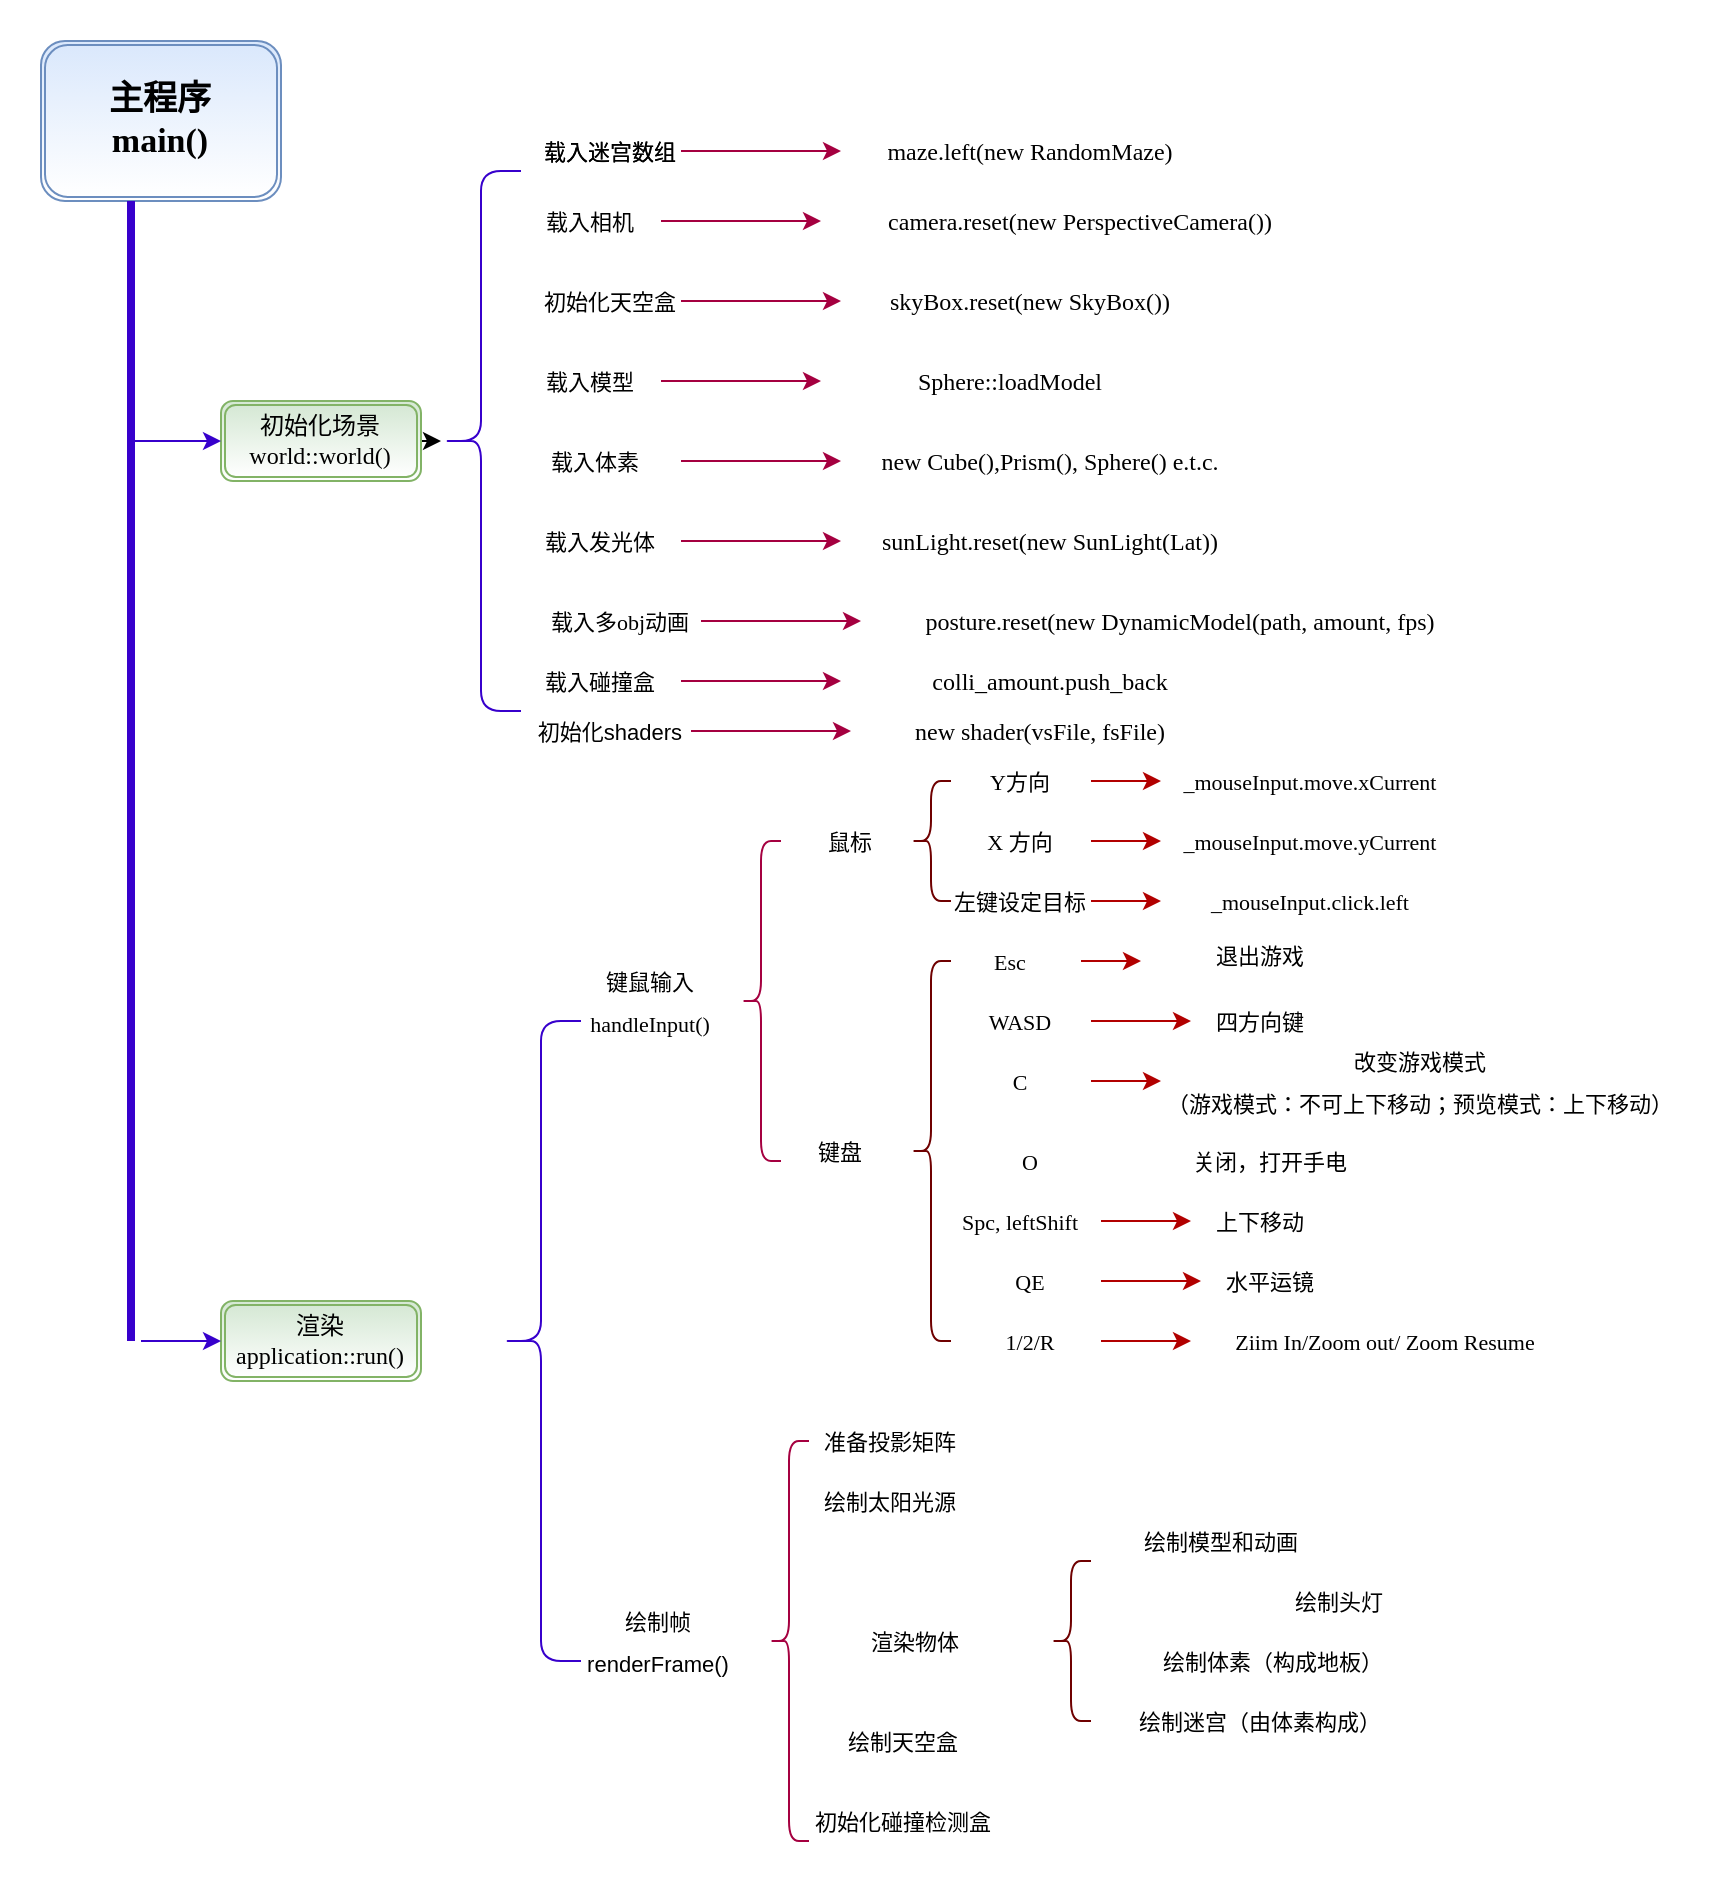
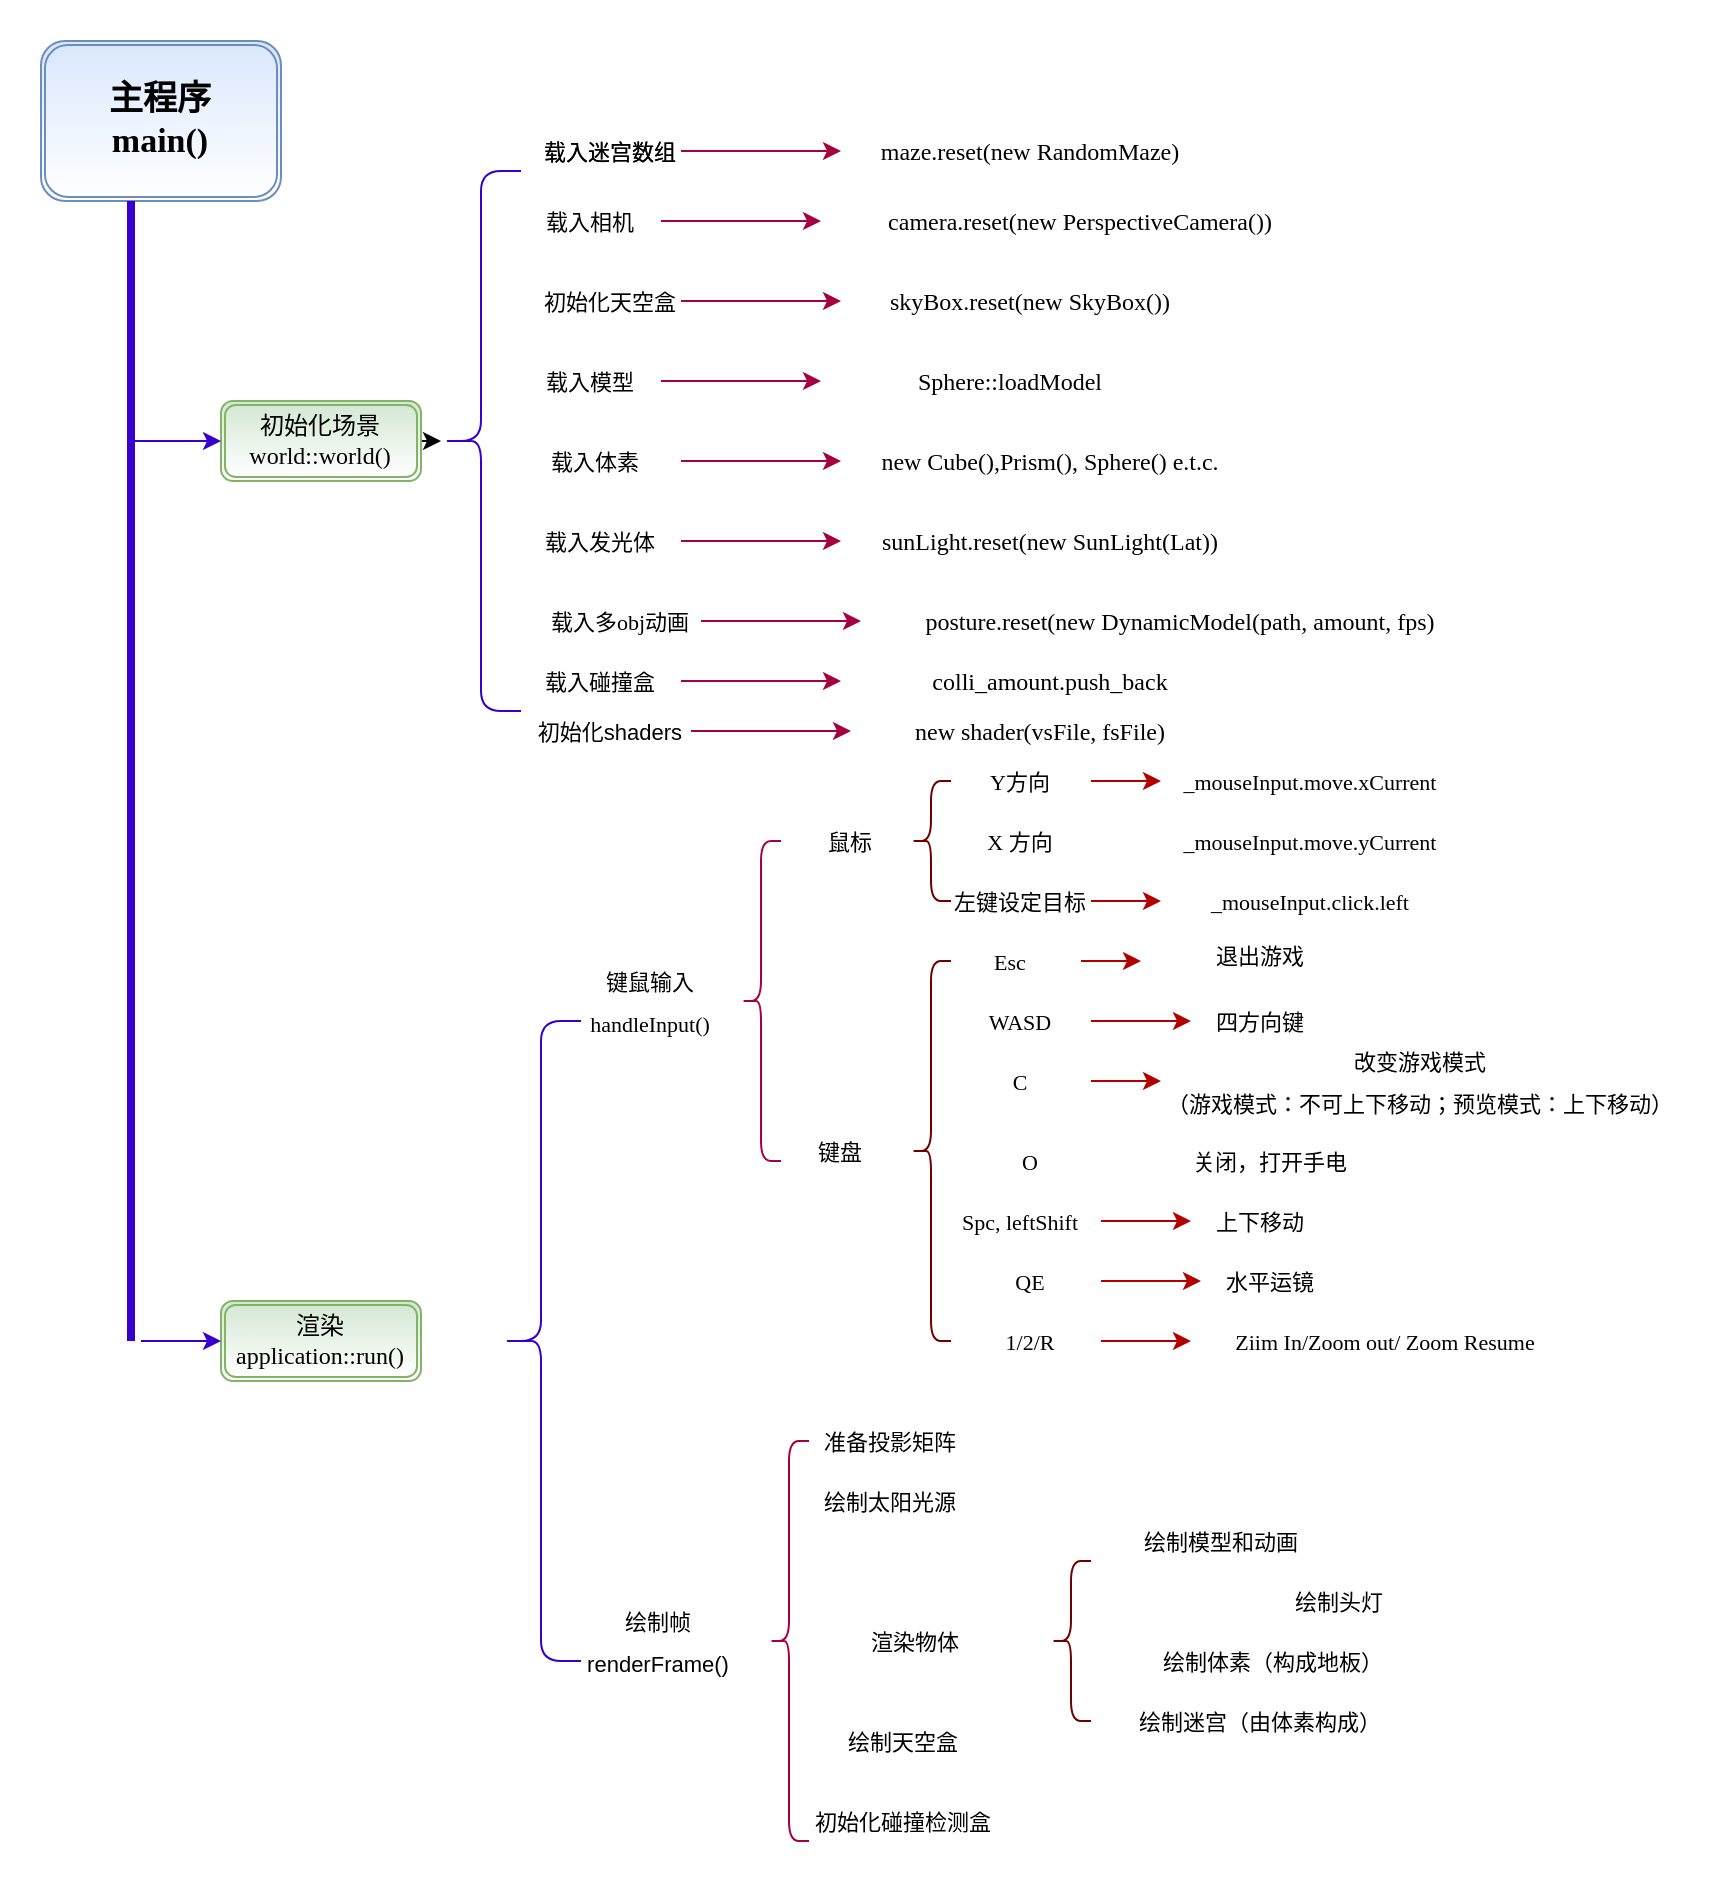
node "maze.left(new RandomMaze)": label "maze.left(new RandomMaze)" -> "maze.reset(new RandomMaze)"
edge "X 方向" -> "_mouseInput.move.yCurrent": removed
